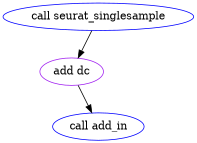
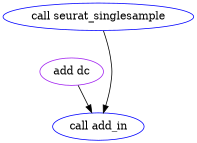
edge "call seurat_singlesample" -> "add dc": now "call seurat_singlesample" -> "call add_in"
